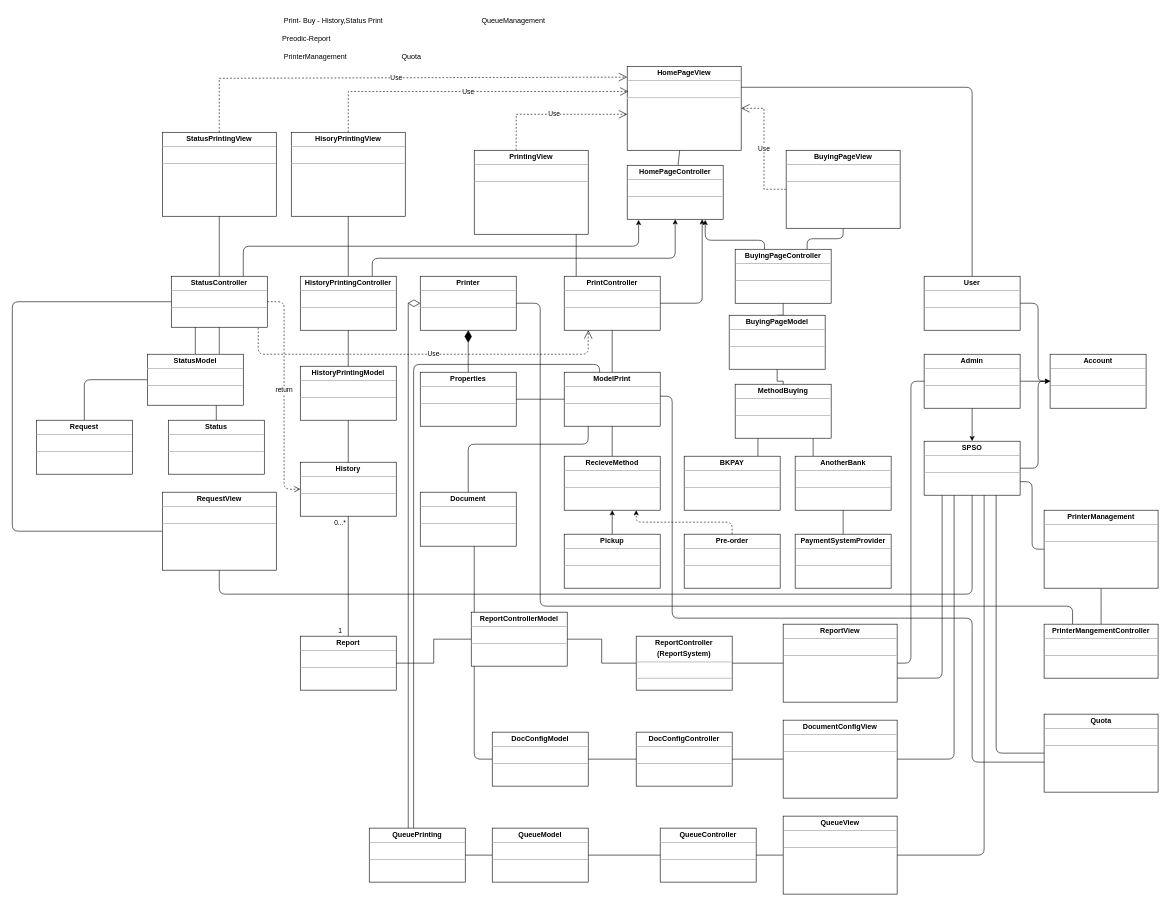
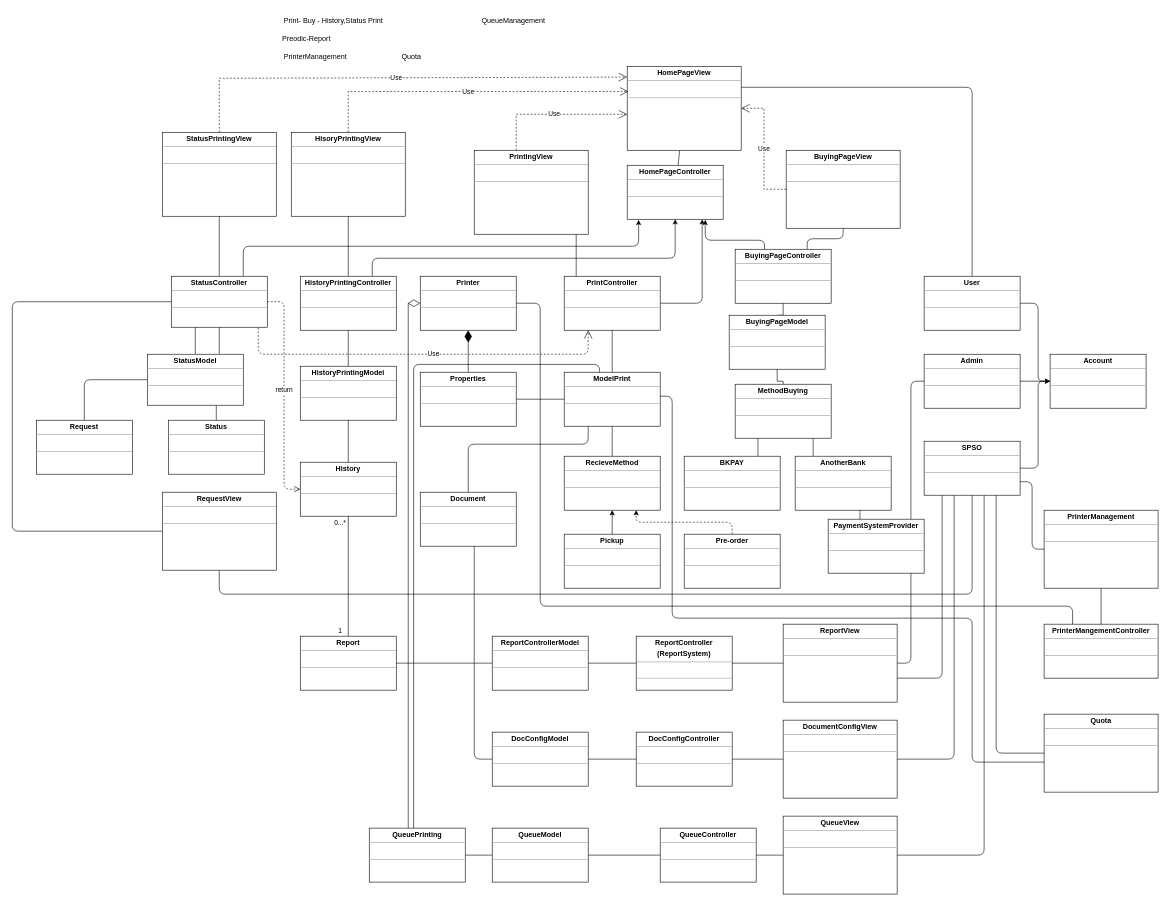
edge "Admin" -> "SPSO": removed
node "PaymentSystemProvider": moved (843, 561) -> (876, 546)
node "ReportControllerModel": moved (519, 639) -> (540, 663)
